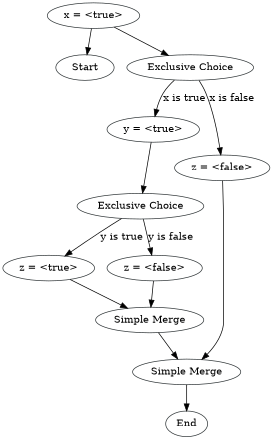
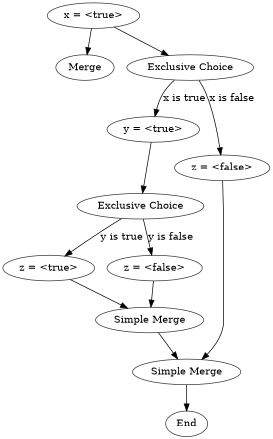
node "Start": label "Start" -> "Merge"
